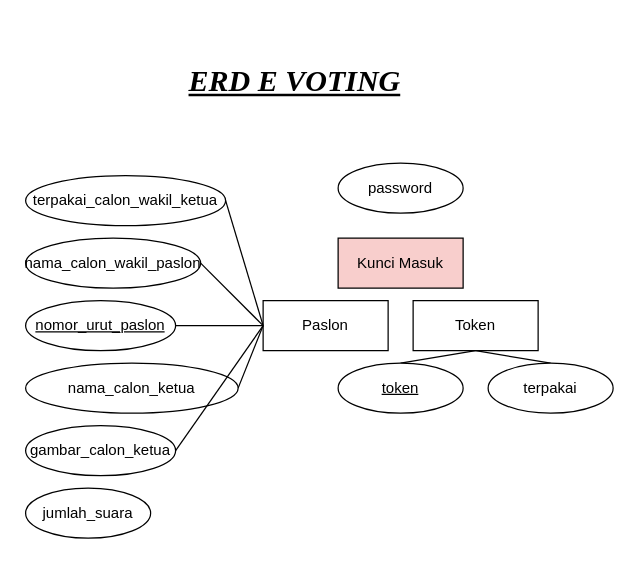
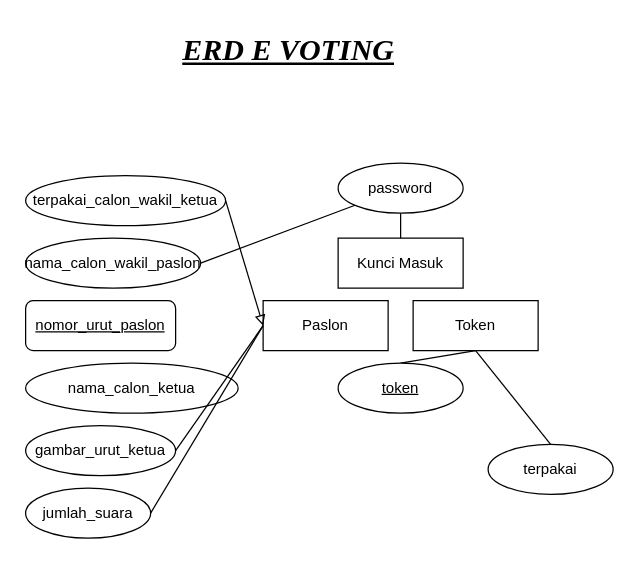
node "ERD E VOTING": moved (294, 82) -> (288, 51)
edge "password" -- "Kunci Masuk": added
node "Kunci Masuk": fillcolor #f8cecc -> #ffffff
edge "nama_calon_wakil_paslon" -- "Paslon": now "nama_calon_wakil_paslon" -- "password"
edge "terpakai_calon_wakil_ketua" -- "Paslon": arrowhead none -> block
node "nomor_urut_paslon": shape ellipse -> rounded rectangle
edge "nomor_urut_paslon" -- "Paslon": removed
edge "Paslon" -- "nama_calon_ketua": removed
node "terpakai": moved (551, 388) -> (551, 469)
edge "Paslon" -- "jumlah_suara": added
node "gambar_calon_ketua": label "gambar_calon_ketua" -> "gambar_urut_ketua"
